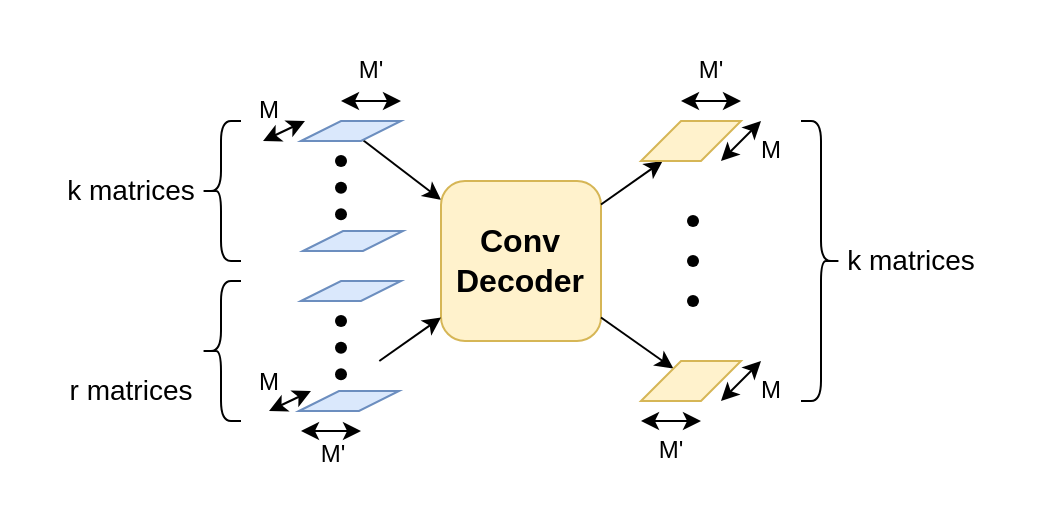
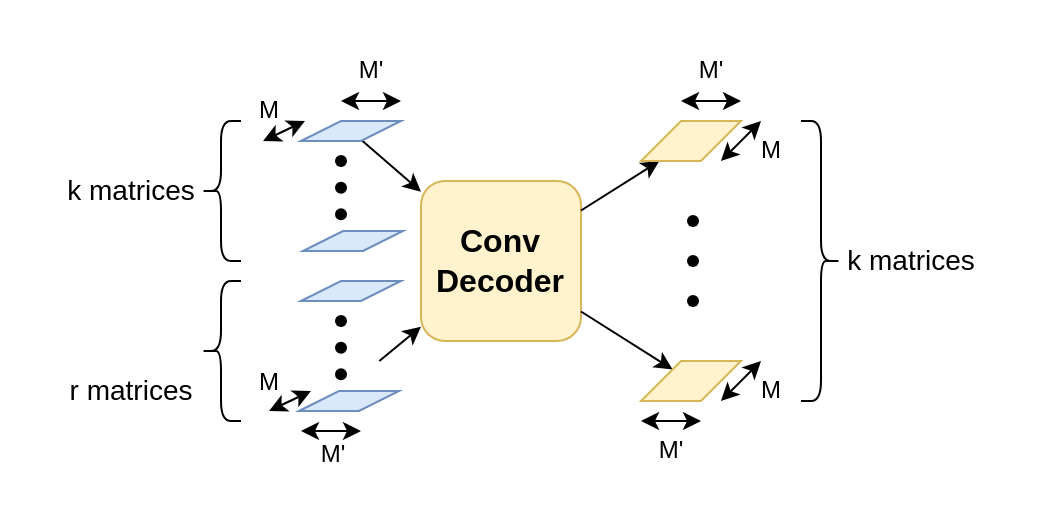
node "Conv Decoder": moved (521, 261) -> (501, 261)
